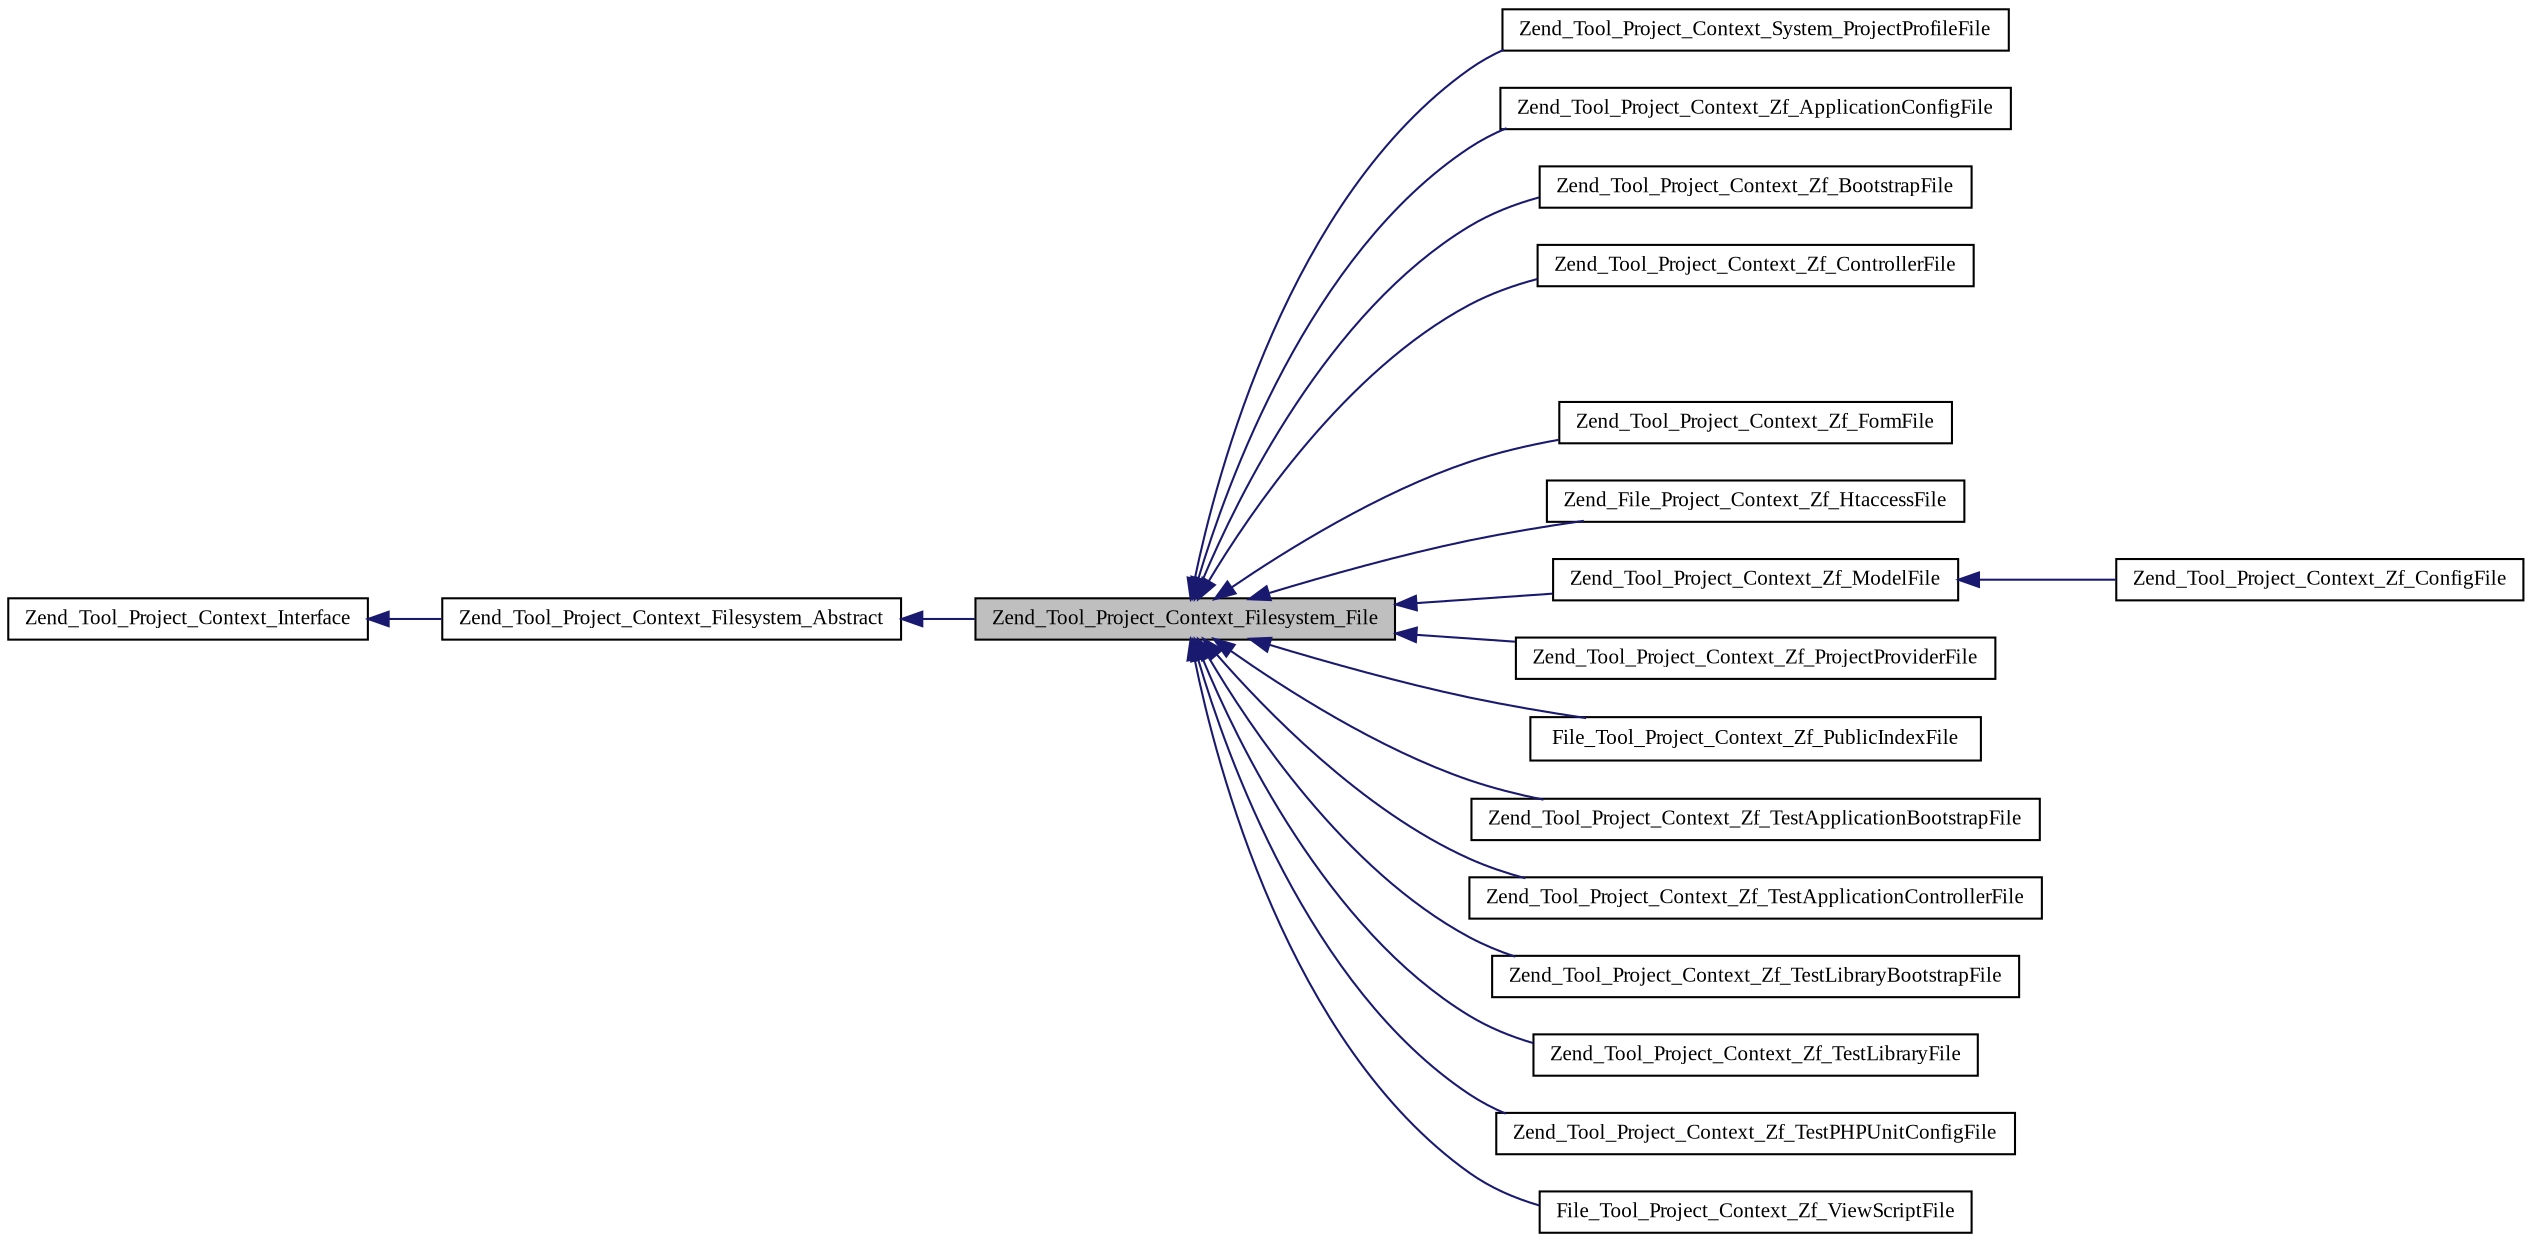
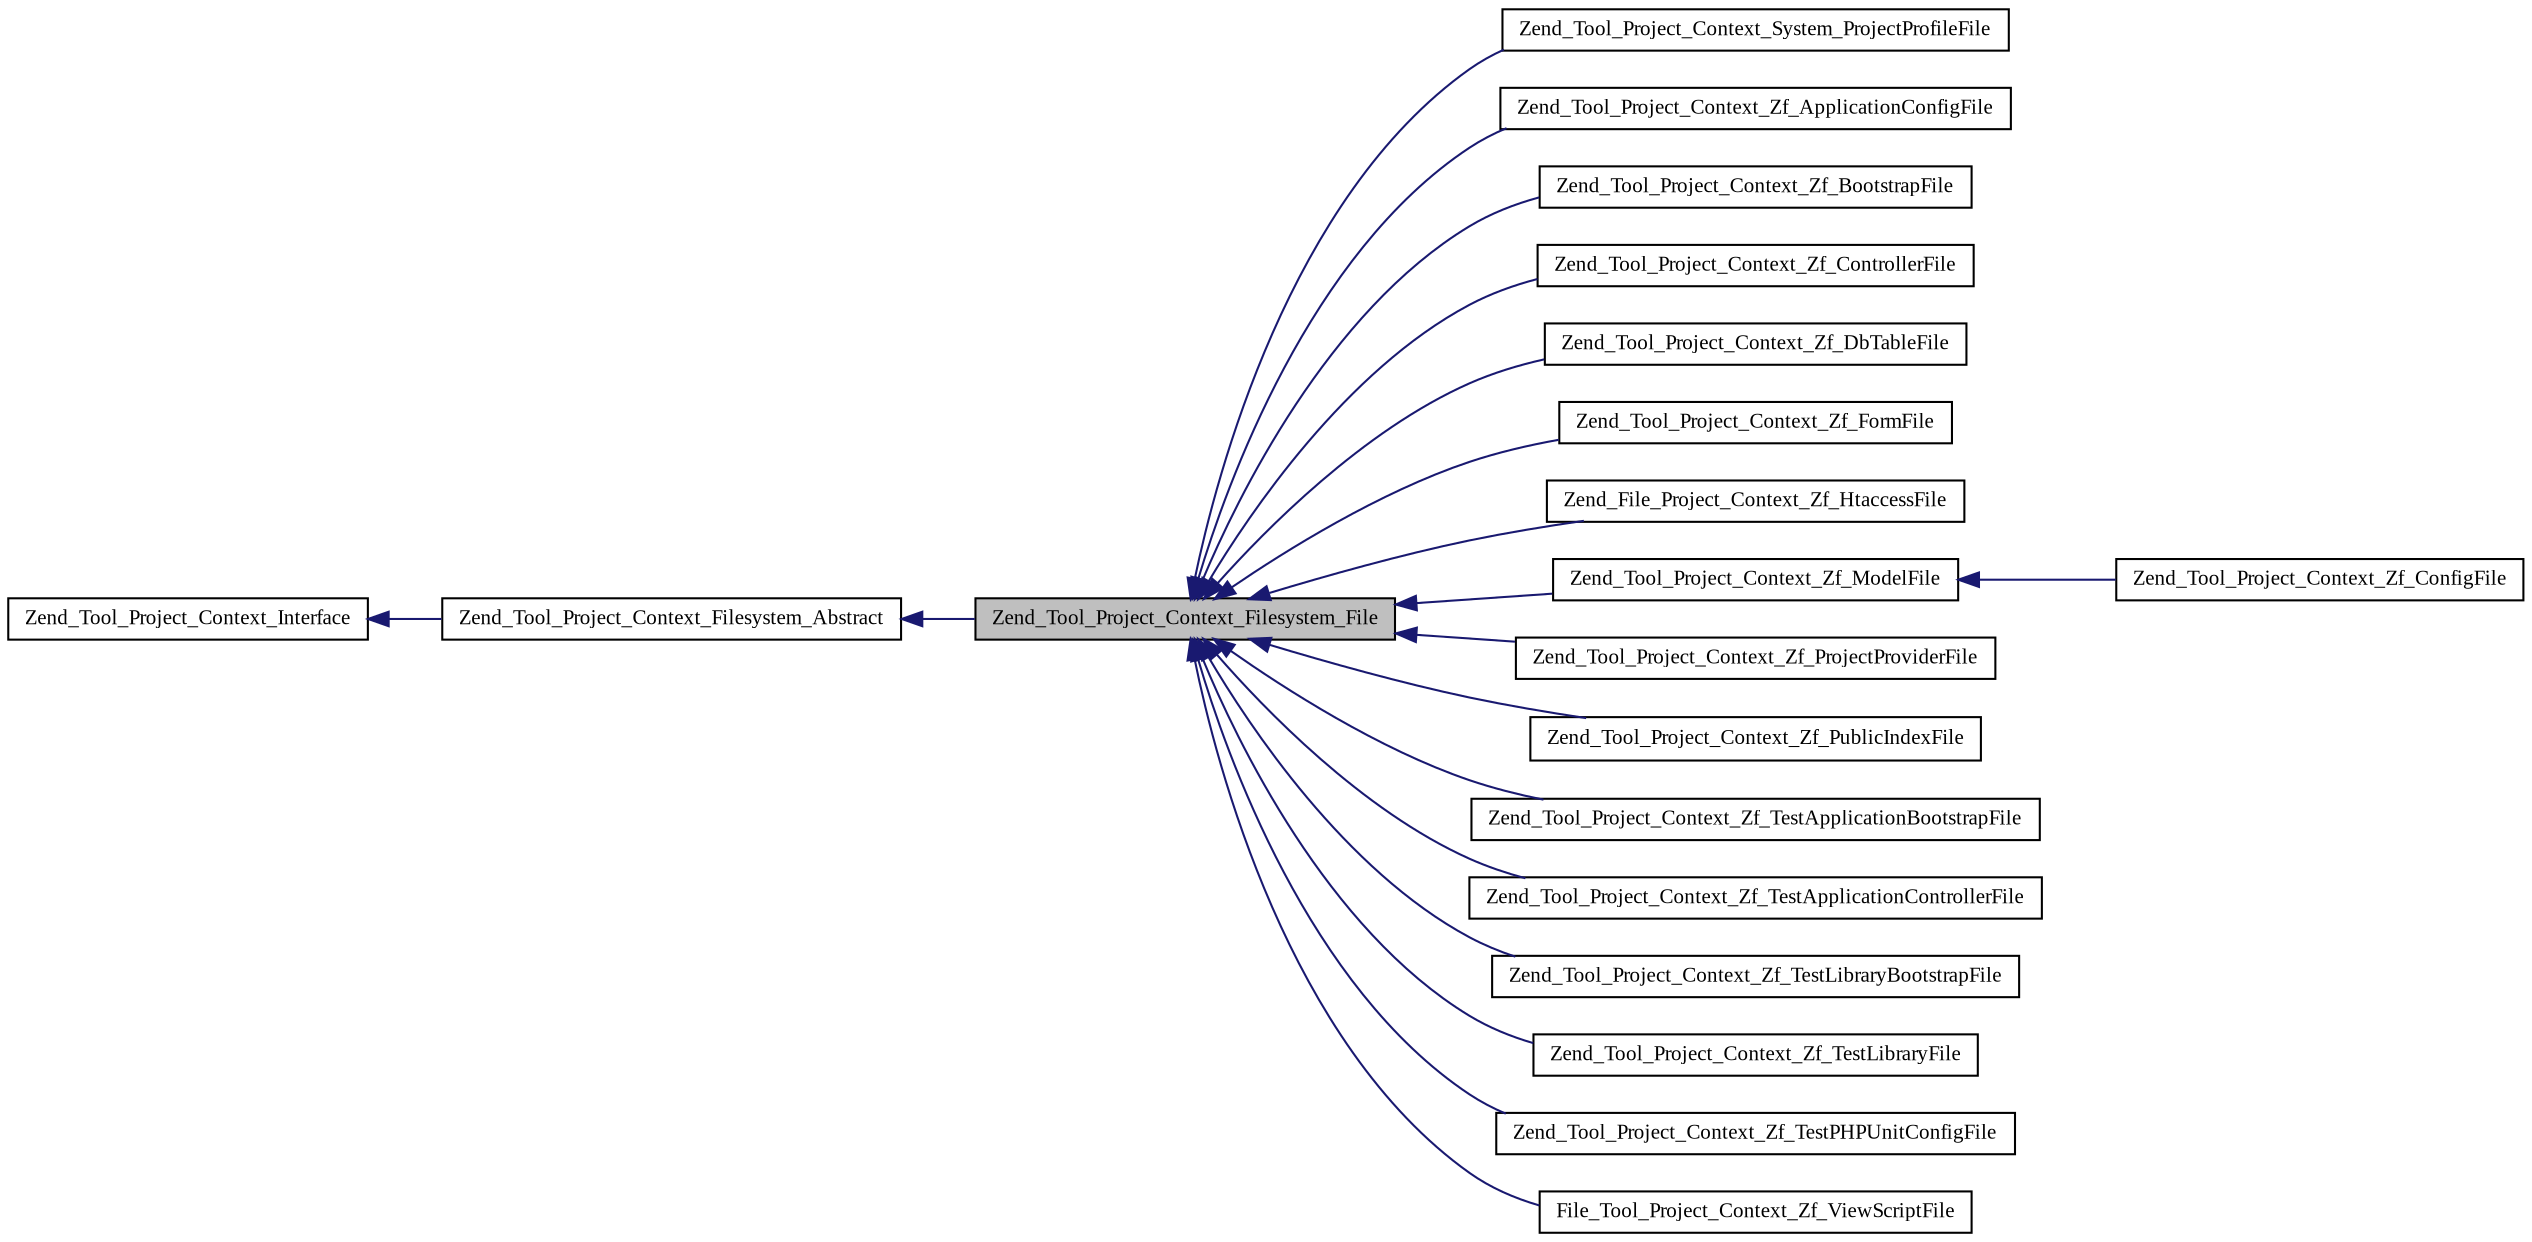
node "Zend_Tool_Project_Context_Zf_DbTableFile": added
node "File_Tool_Project_Context_Zf_PublicIndexFile": label "File_Tool_Project_Context_Zf_PublicIndexFile" -> "Zend_Tool_Project_Context_Zf_PublicIndexFile"
